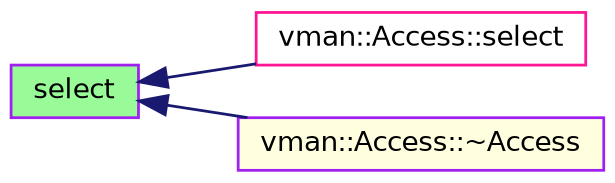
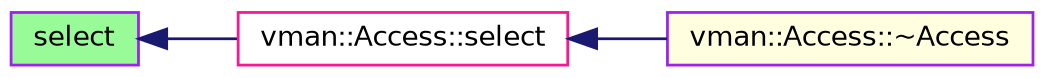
edge "vman::Access::~Access" -> "select": now "vman::Access::~Access" -> "vman::Access::select"
